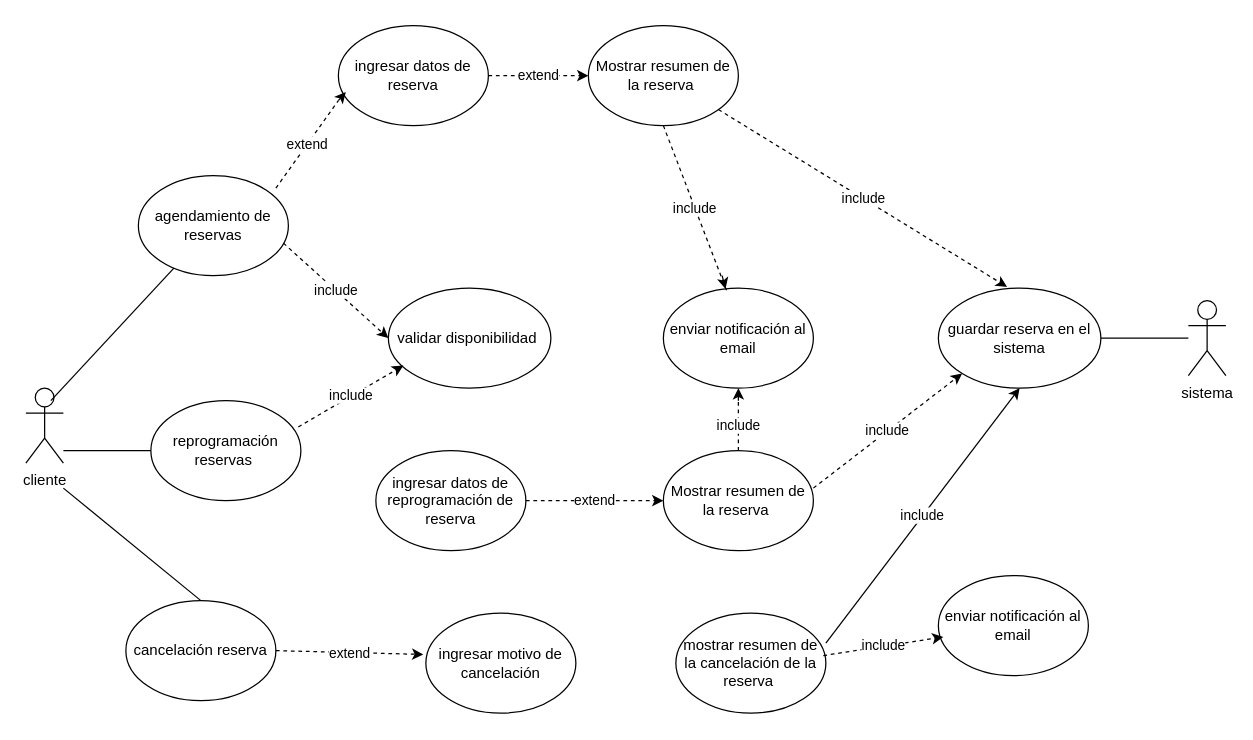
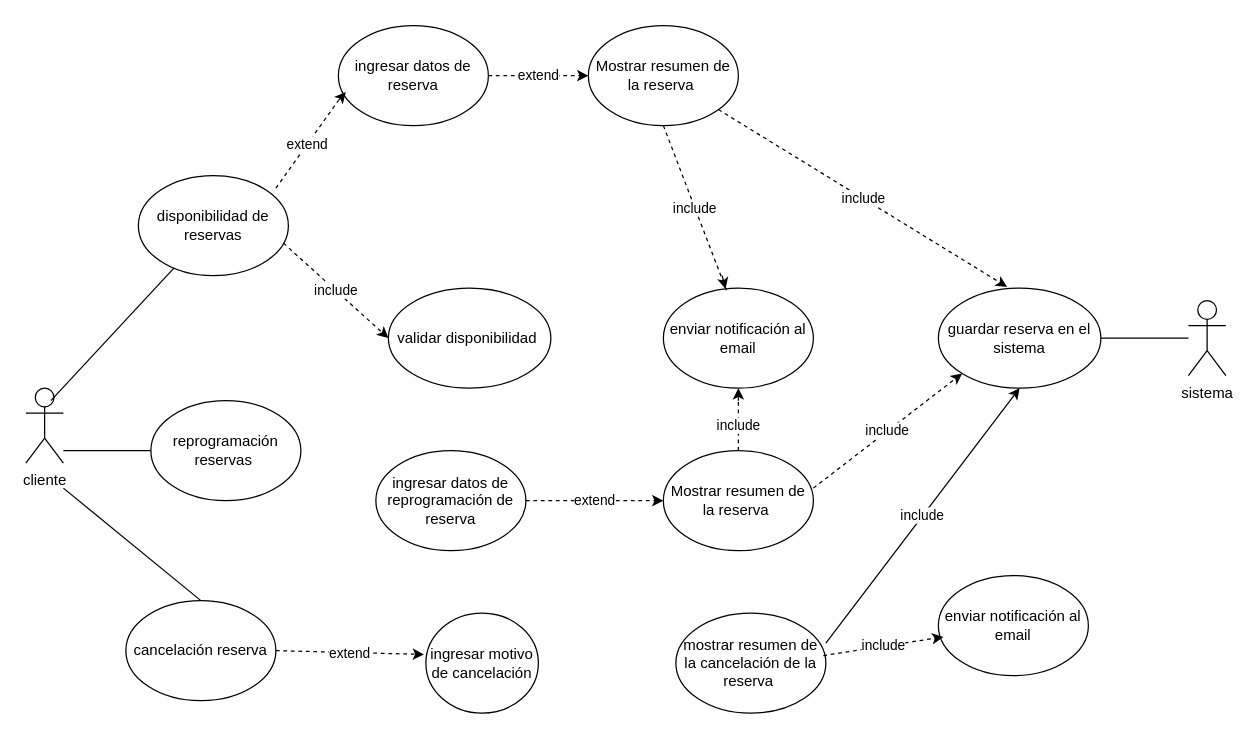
node "agendamiento de reservas": label "agendamiento de reservas" -> "disponibilidad de reservas"
edge "reprogramación reservas" -> "validar disponibilidad": removed, label "include"
node "ingresar motivo de cancelación": size 150x100 -> 113x100
